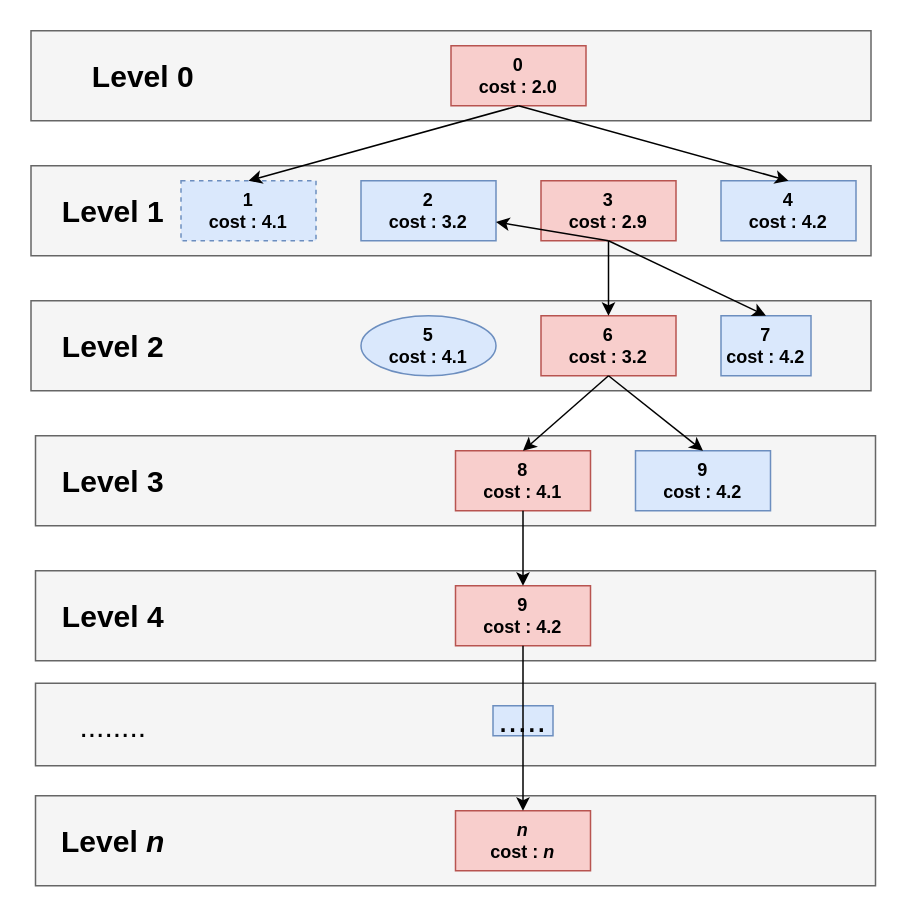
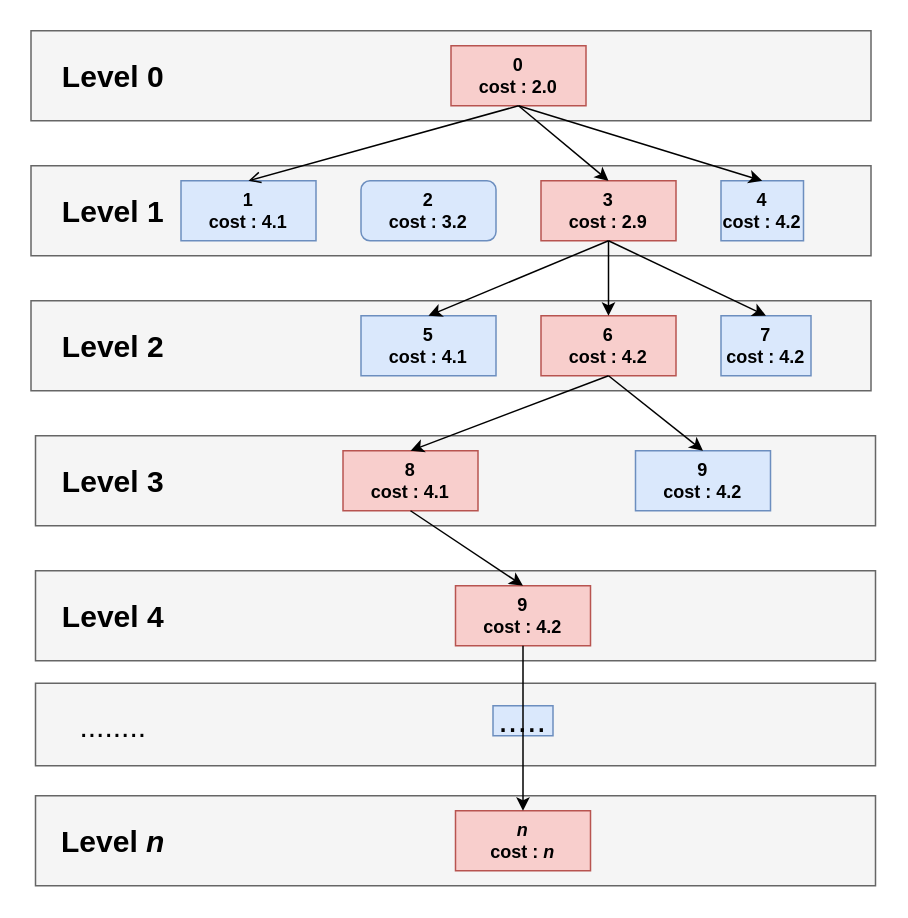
node "Level 0": moved (143, 76) -> (113, 76)
edge "0 cost : 2.0" -> "3 cost : 2.9": added
edge "0 cost : 2.0" -> "1 cost : 4.1": arrowhead classic -> open
node "1 cost : 4.1": style dashed -> solid
node "2 cost : 3.2": shape rectangle -> rounded rectangle
node "4 cost : 4.2": size 135x60 -> 83x60
edge "3 cost : 2.9" -> "2 cost : 3.2": now "3 cost : 2.9" -> "5 cost : 4.1"
node "5 cost : 4.1": shape ellipse -> rectangle
node "6 cost : 3.2": label "6 cost : 3.2" -> "6 cost : 4.2"
node "8 cost : 4.1": moved (523, 481) -> (410, 481)
